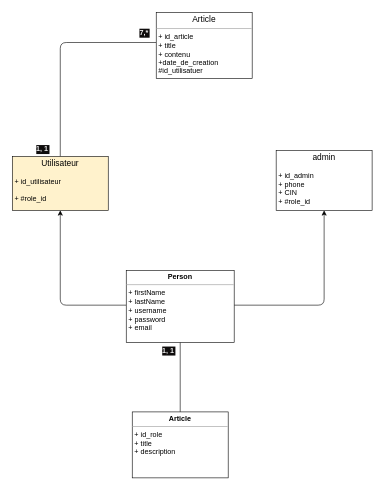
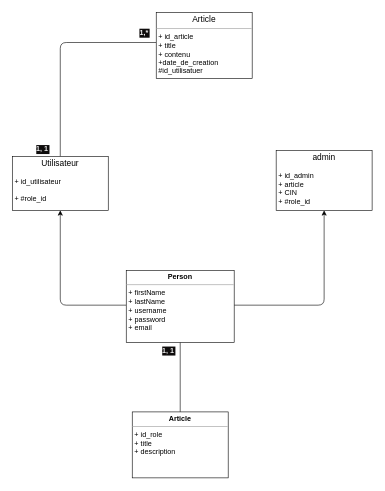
node "7,*": label "7,*" -> "1,*"
node "admin + id_admin + phone + CIN + #role_id": label "admin + id_admin + phone + CIN + #role_id" -> "admin + id_admin + article + CIN + #role_id"
node "Utilisateur + id_utilisateur + #role_id": fillcolor #fff2cc -> #ffffff
